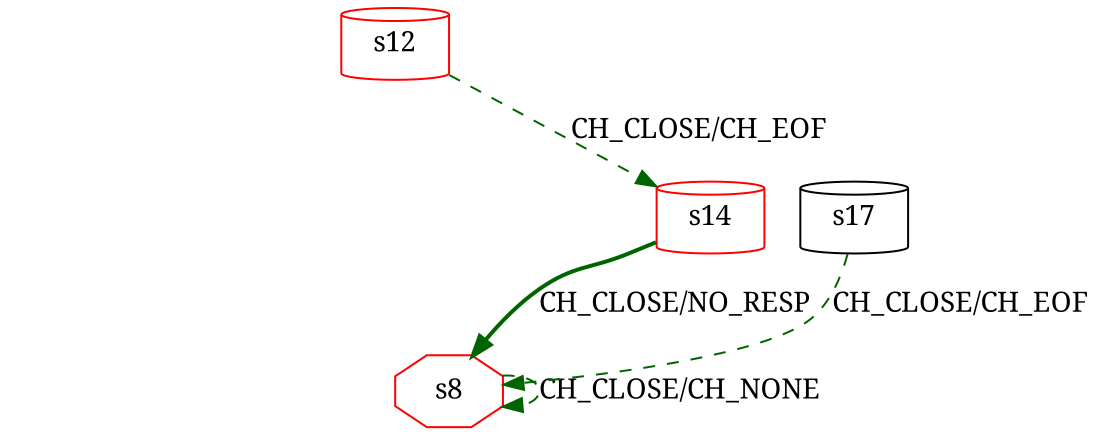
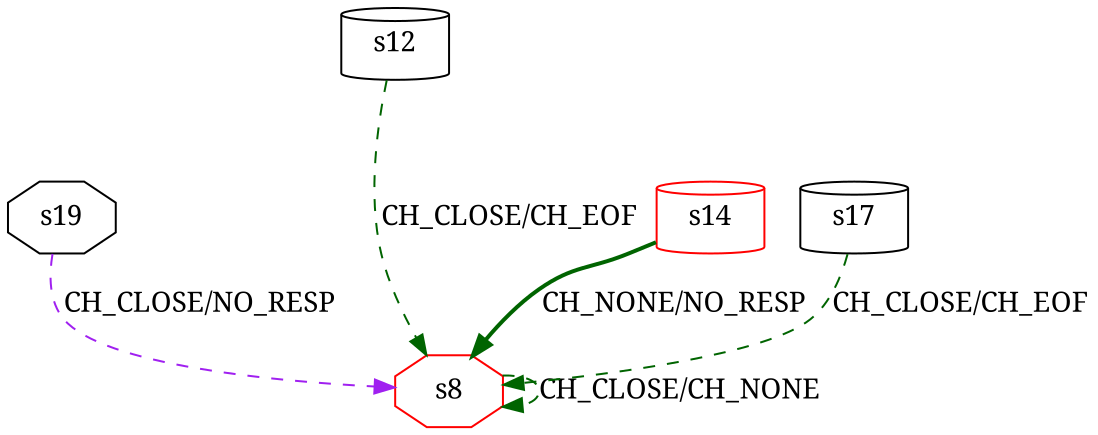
node "s12": color red -> black
edge "s12" -> "s14": now "s12" -> "s8"
node "s19": added
edge "s14" -> "s8": label "CH_CLOSE/NO_RESP" -> "CH_NONE/NO_RESP"
